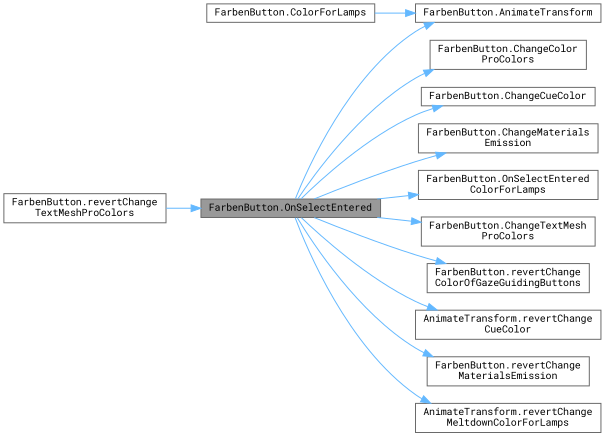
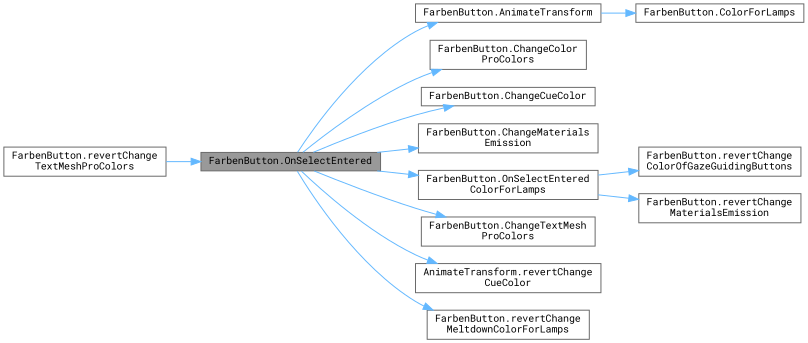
edge "FarbenButton.ColorForLamps" -> "FarbenButton.AnimateTransform": reversed
edge "FarbenButton.OnSelectEntered" -> "FarbenButton.revertChange ColorOfGazeGuidingButtons": now "FarbenButton.OnSelectEntered ColorForLamps" -> "FarbenButton.revertChange ColorOfGazeGuidingButtons"
edge "FarbenButton.OnSelectEntered" -> "FarbenButton.revertChange MaterialsEmission": now "FarbenButton.OnSelectEntered ColorForLamps" -> "FarbenButton.revertChange MaterialsEmission"
node "AnimateTransform.revertChange MeltdownColorForLamps": label "AnimateTransform.revertChange MeltdownColorForLamps" -> "FarbenButton.revertChange MeltdownColorForLamps"
